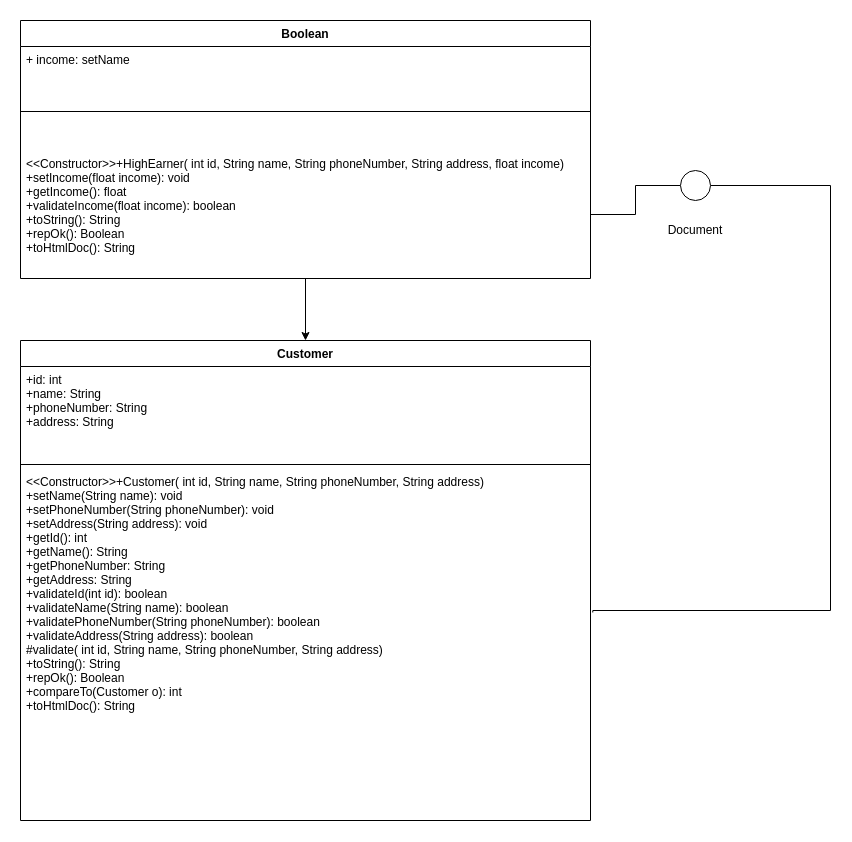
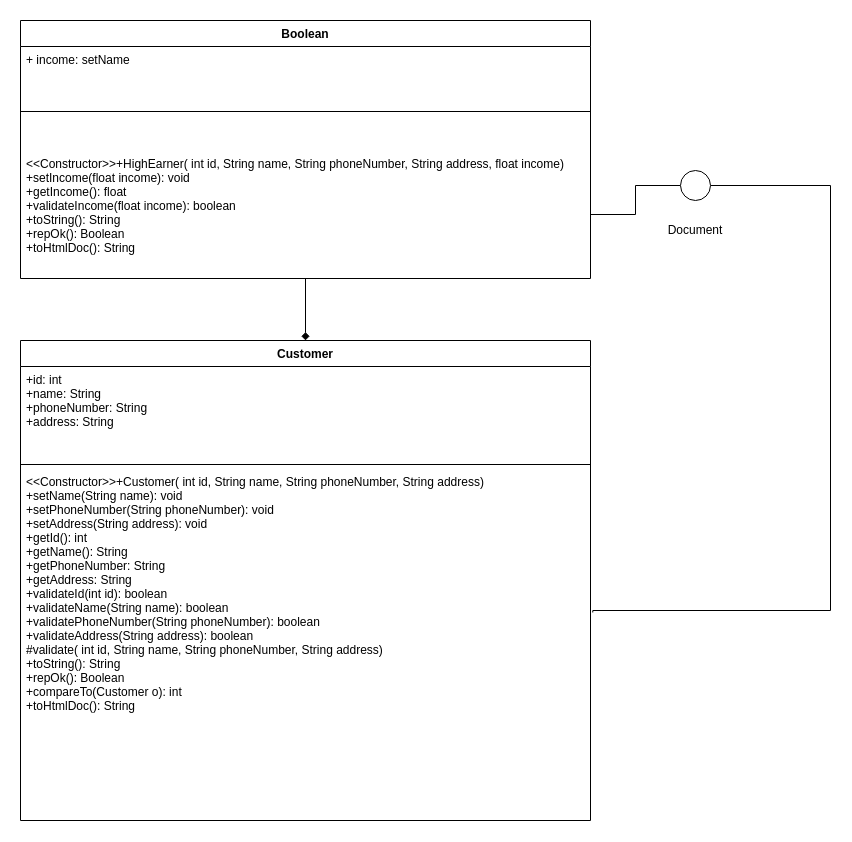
edge "Boolean" -> "Customer": arrowhead classic -> diamond
